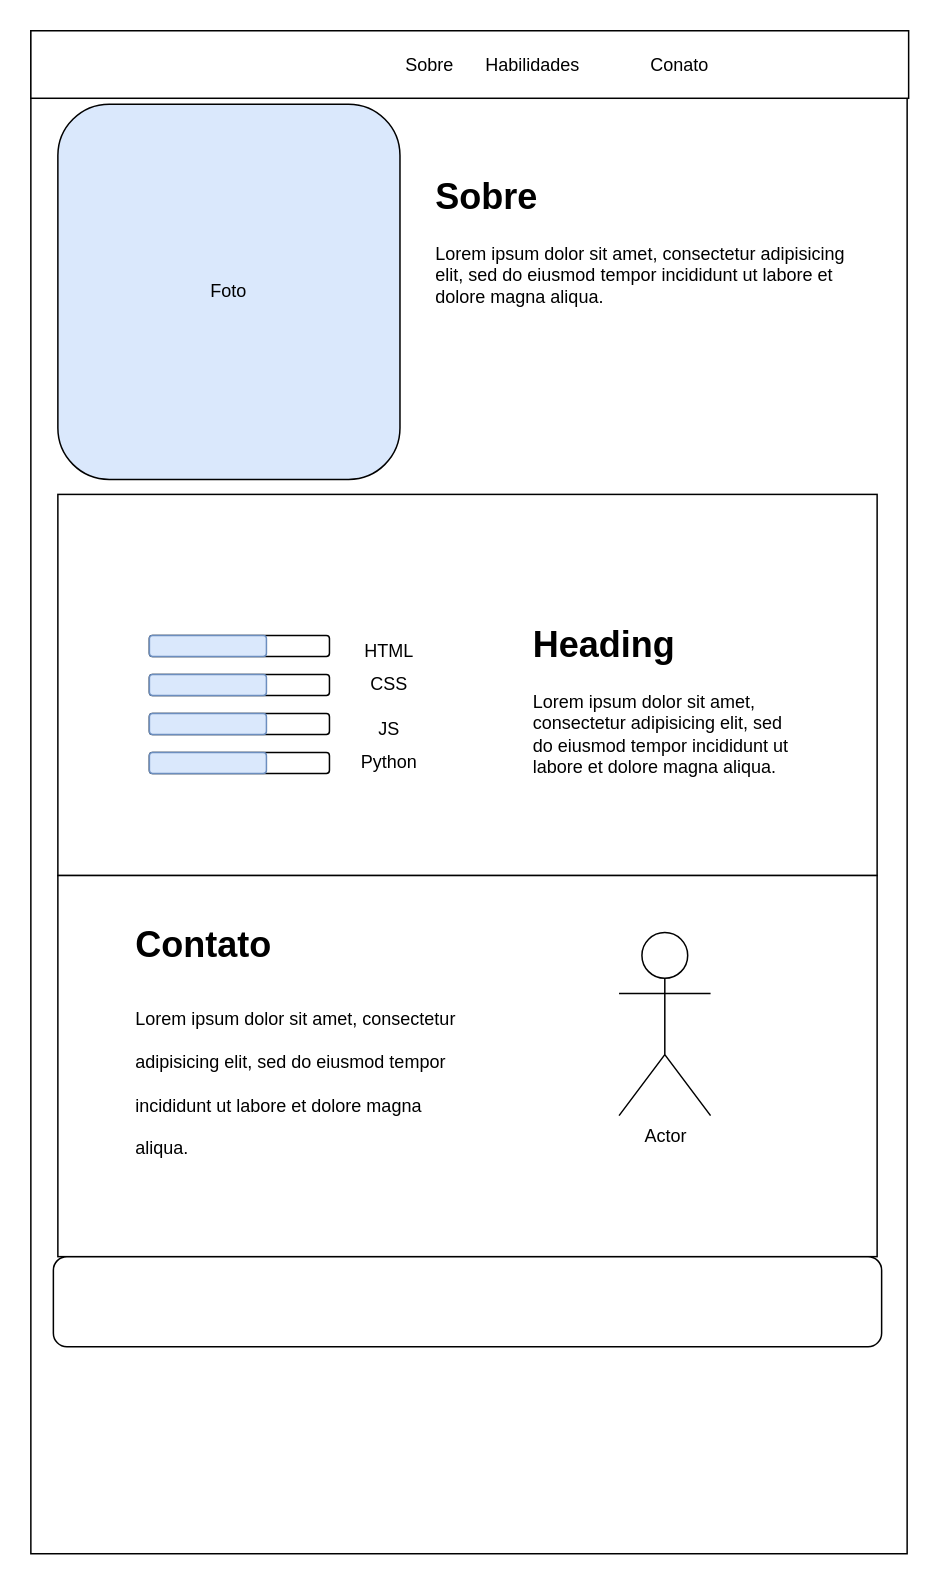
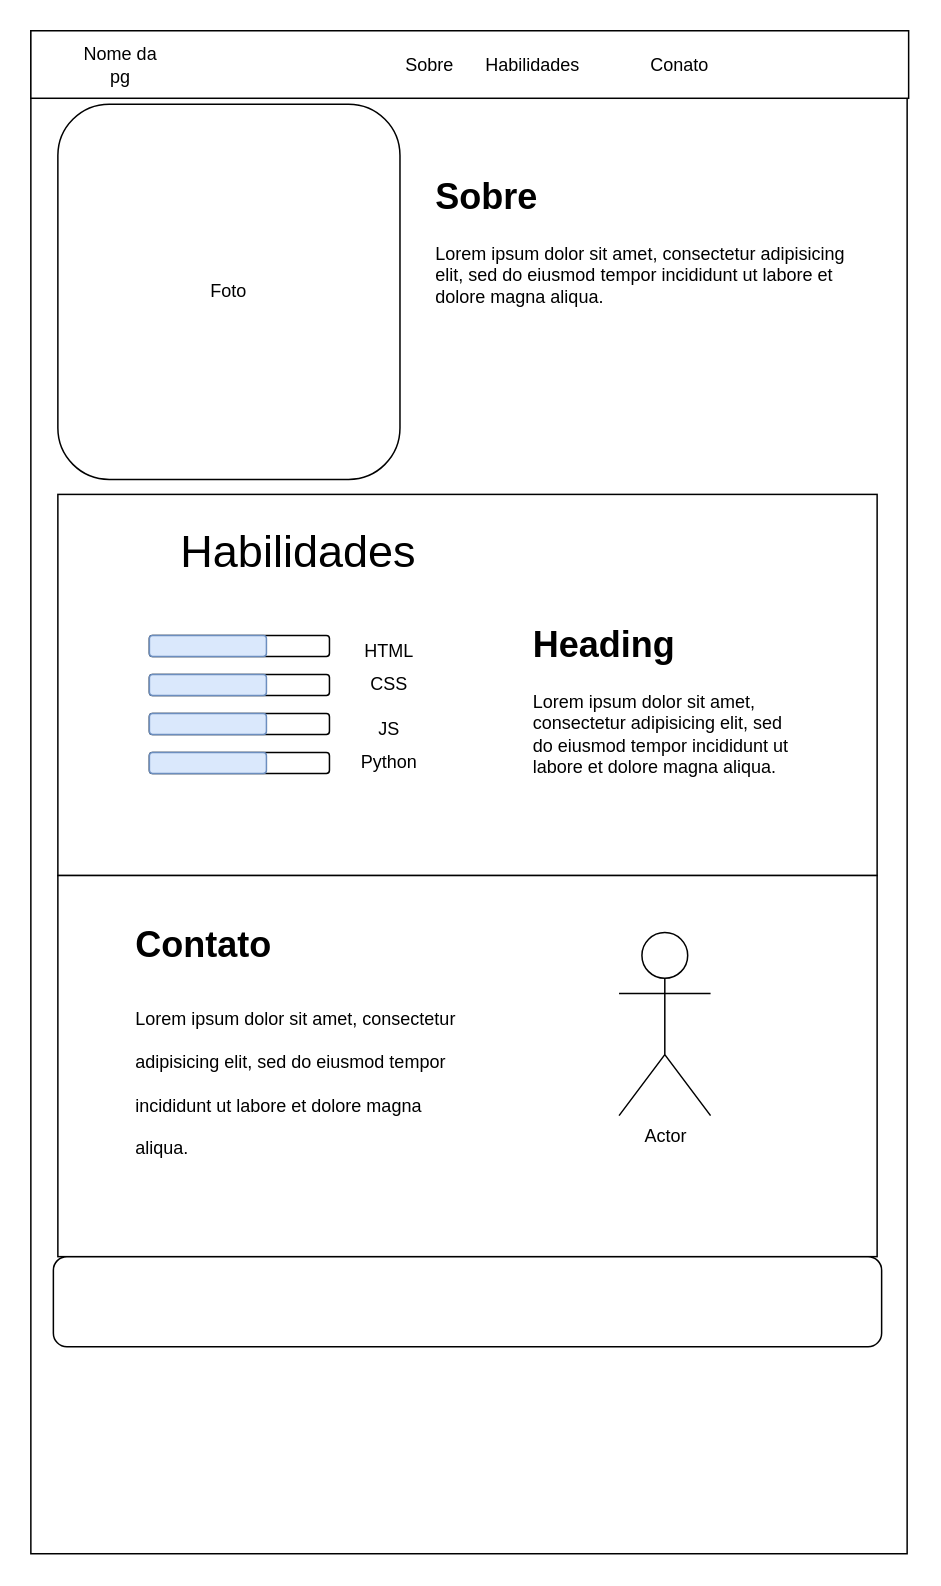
node "Nome da pg": added
node "Foto": fillcolor #dae8fc -> #ffffff
node "Habilidades": added
